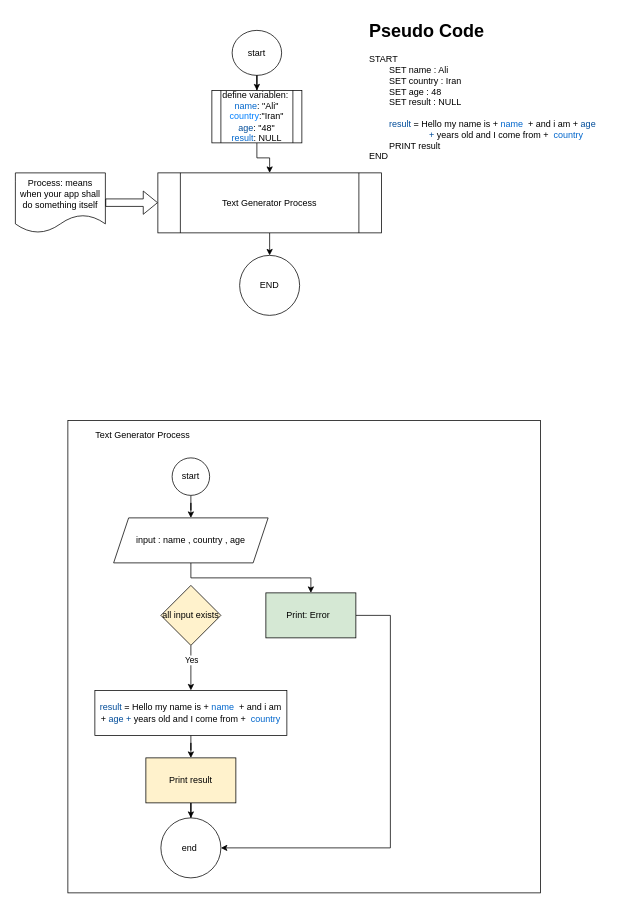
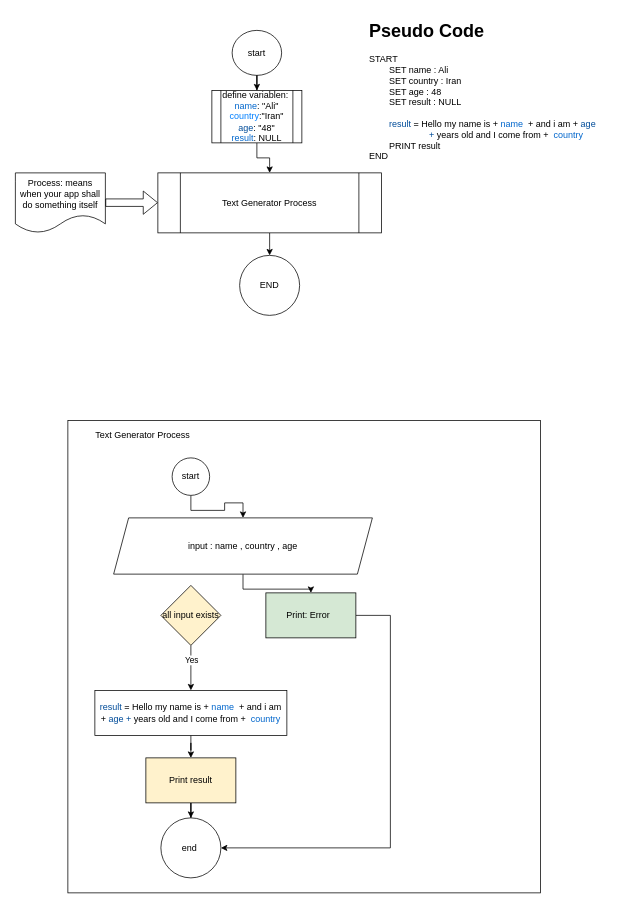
node "input : name , country , age": size 155x45 -> 259x56
